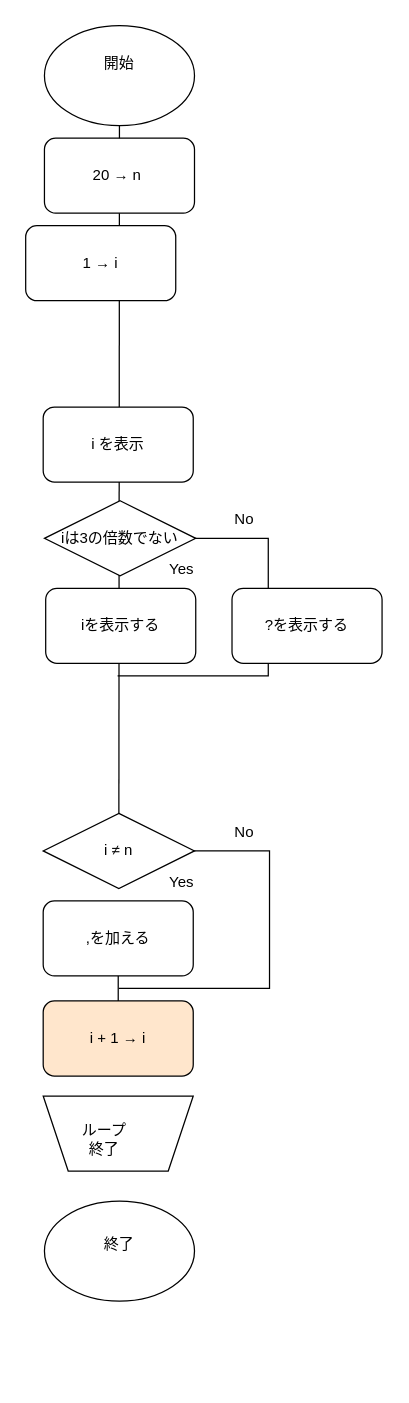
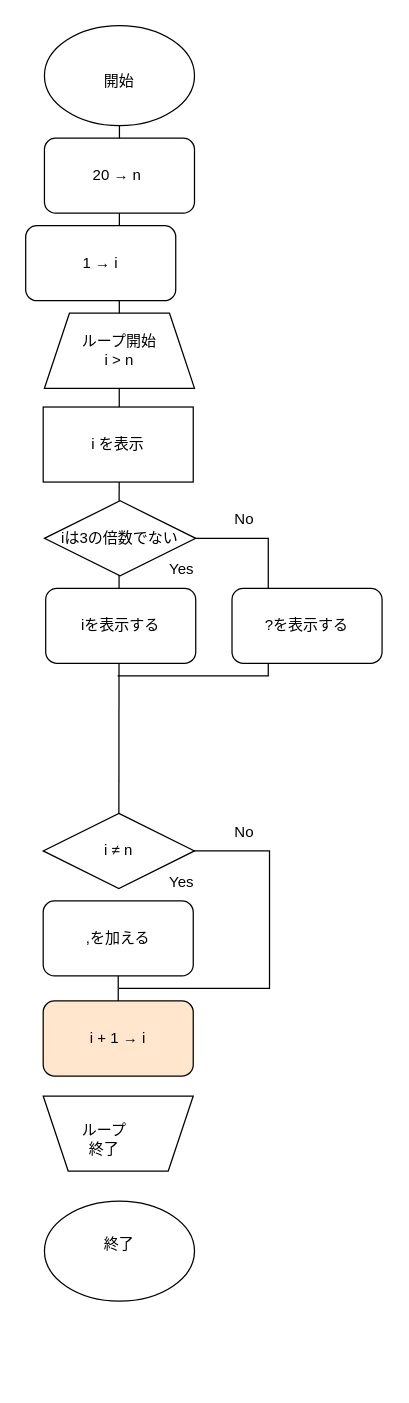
node "開始": moved (119, 63) -> (119, 82)
node "ループ開始 i > n": added
node "i を表示": shape rounded rectangle -> rectangle
